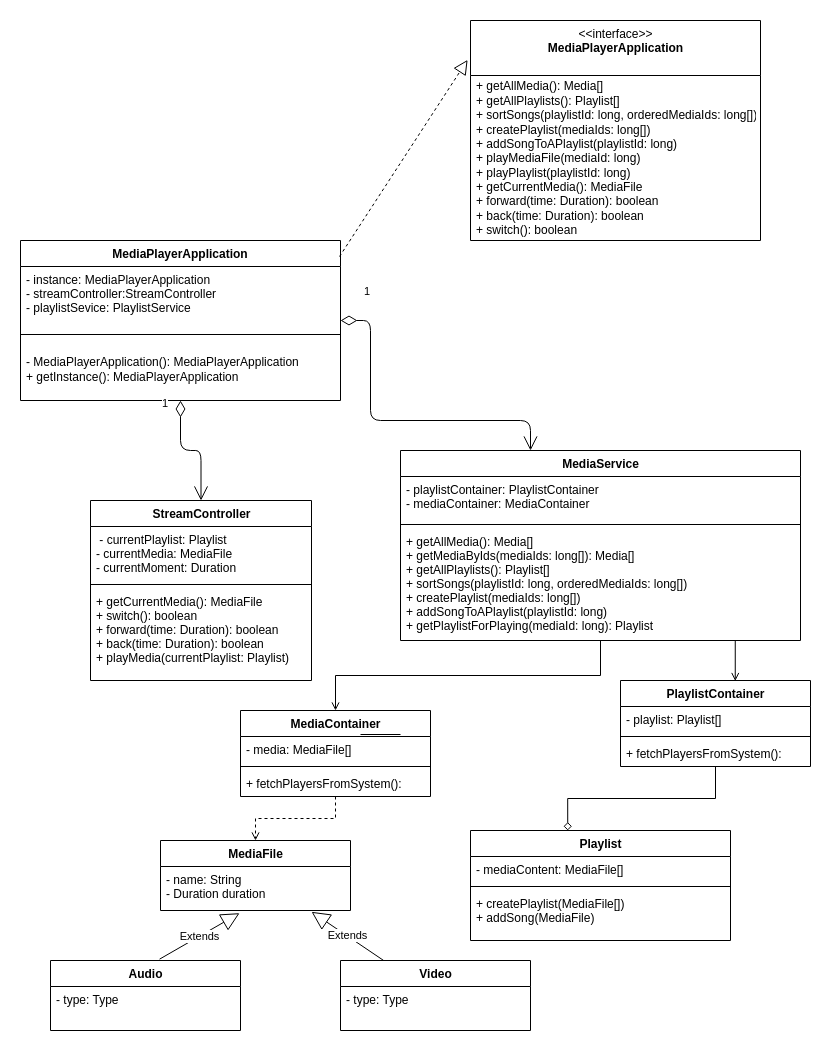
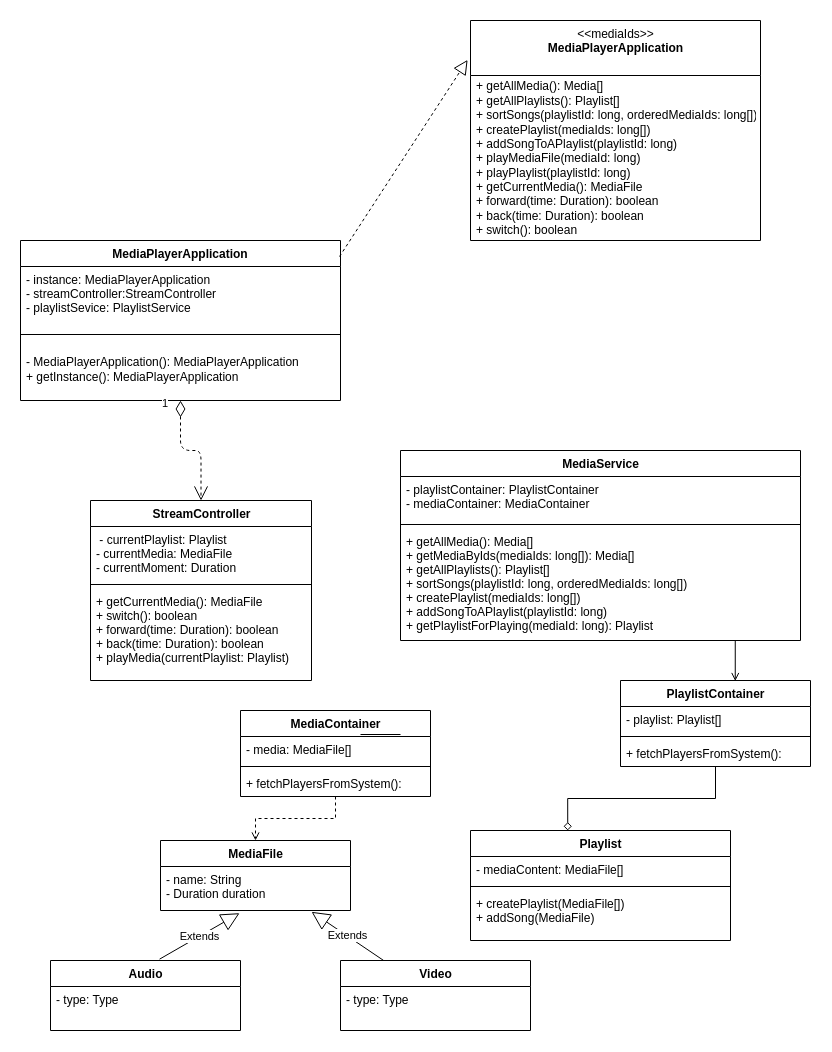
node "<<interface>> MediaPlayerApplication": label "<<interface>> MediaPlayerApplication" -> "<<mediaIds>> MediaPlayerApplication"
edge "MediaPlayerApplication" -- "MediaService": removed, label "1"
edge "MediaPlayerApplication" -- "StreamController": style solid -> dashed
edge "MediaService" -> "MediaContainer": removed
